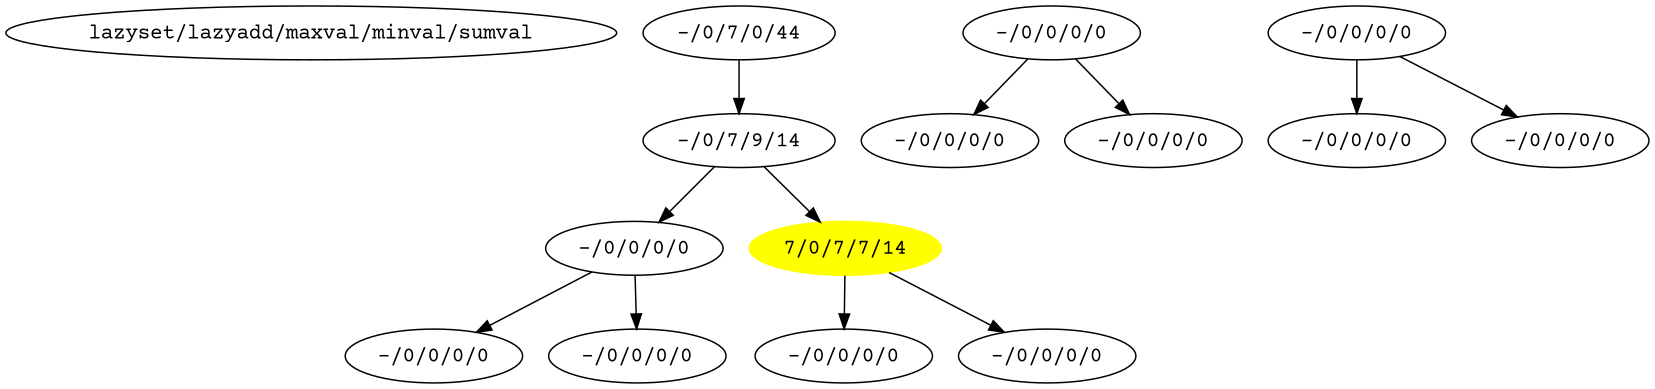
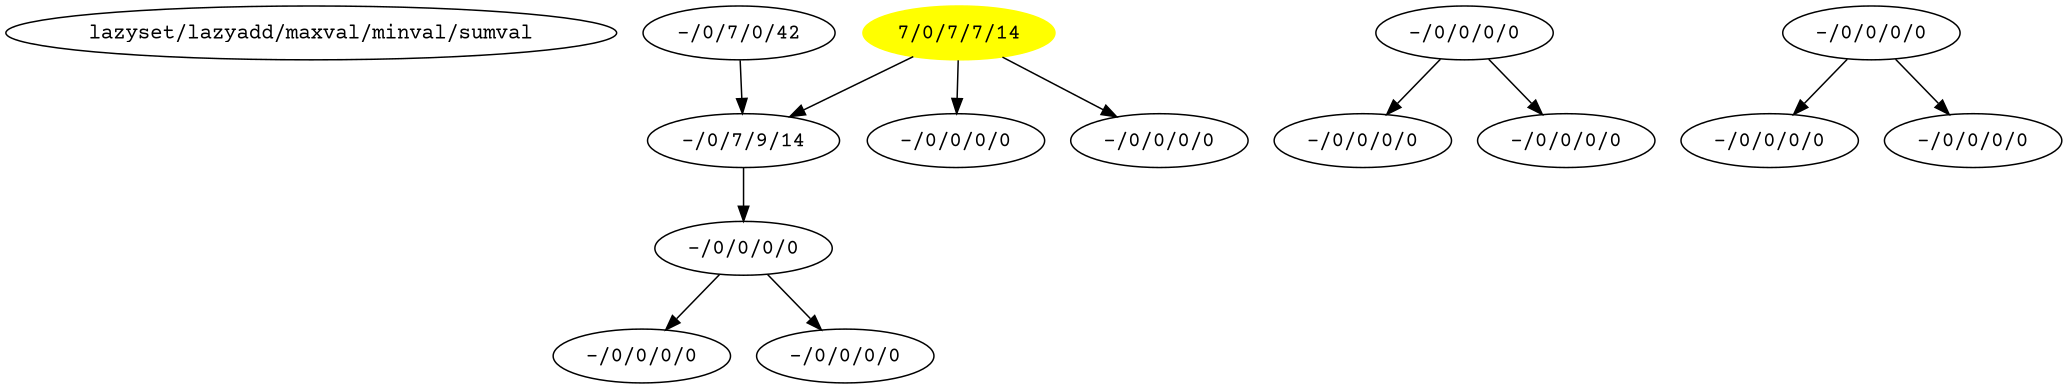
node "-/0/7/0/44": label "-/0/7/0/44" -> "-/0/7/0/42"
edge "-/0/7/9/14" -> "7/0/7/7/14": reversed
